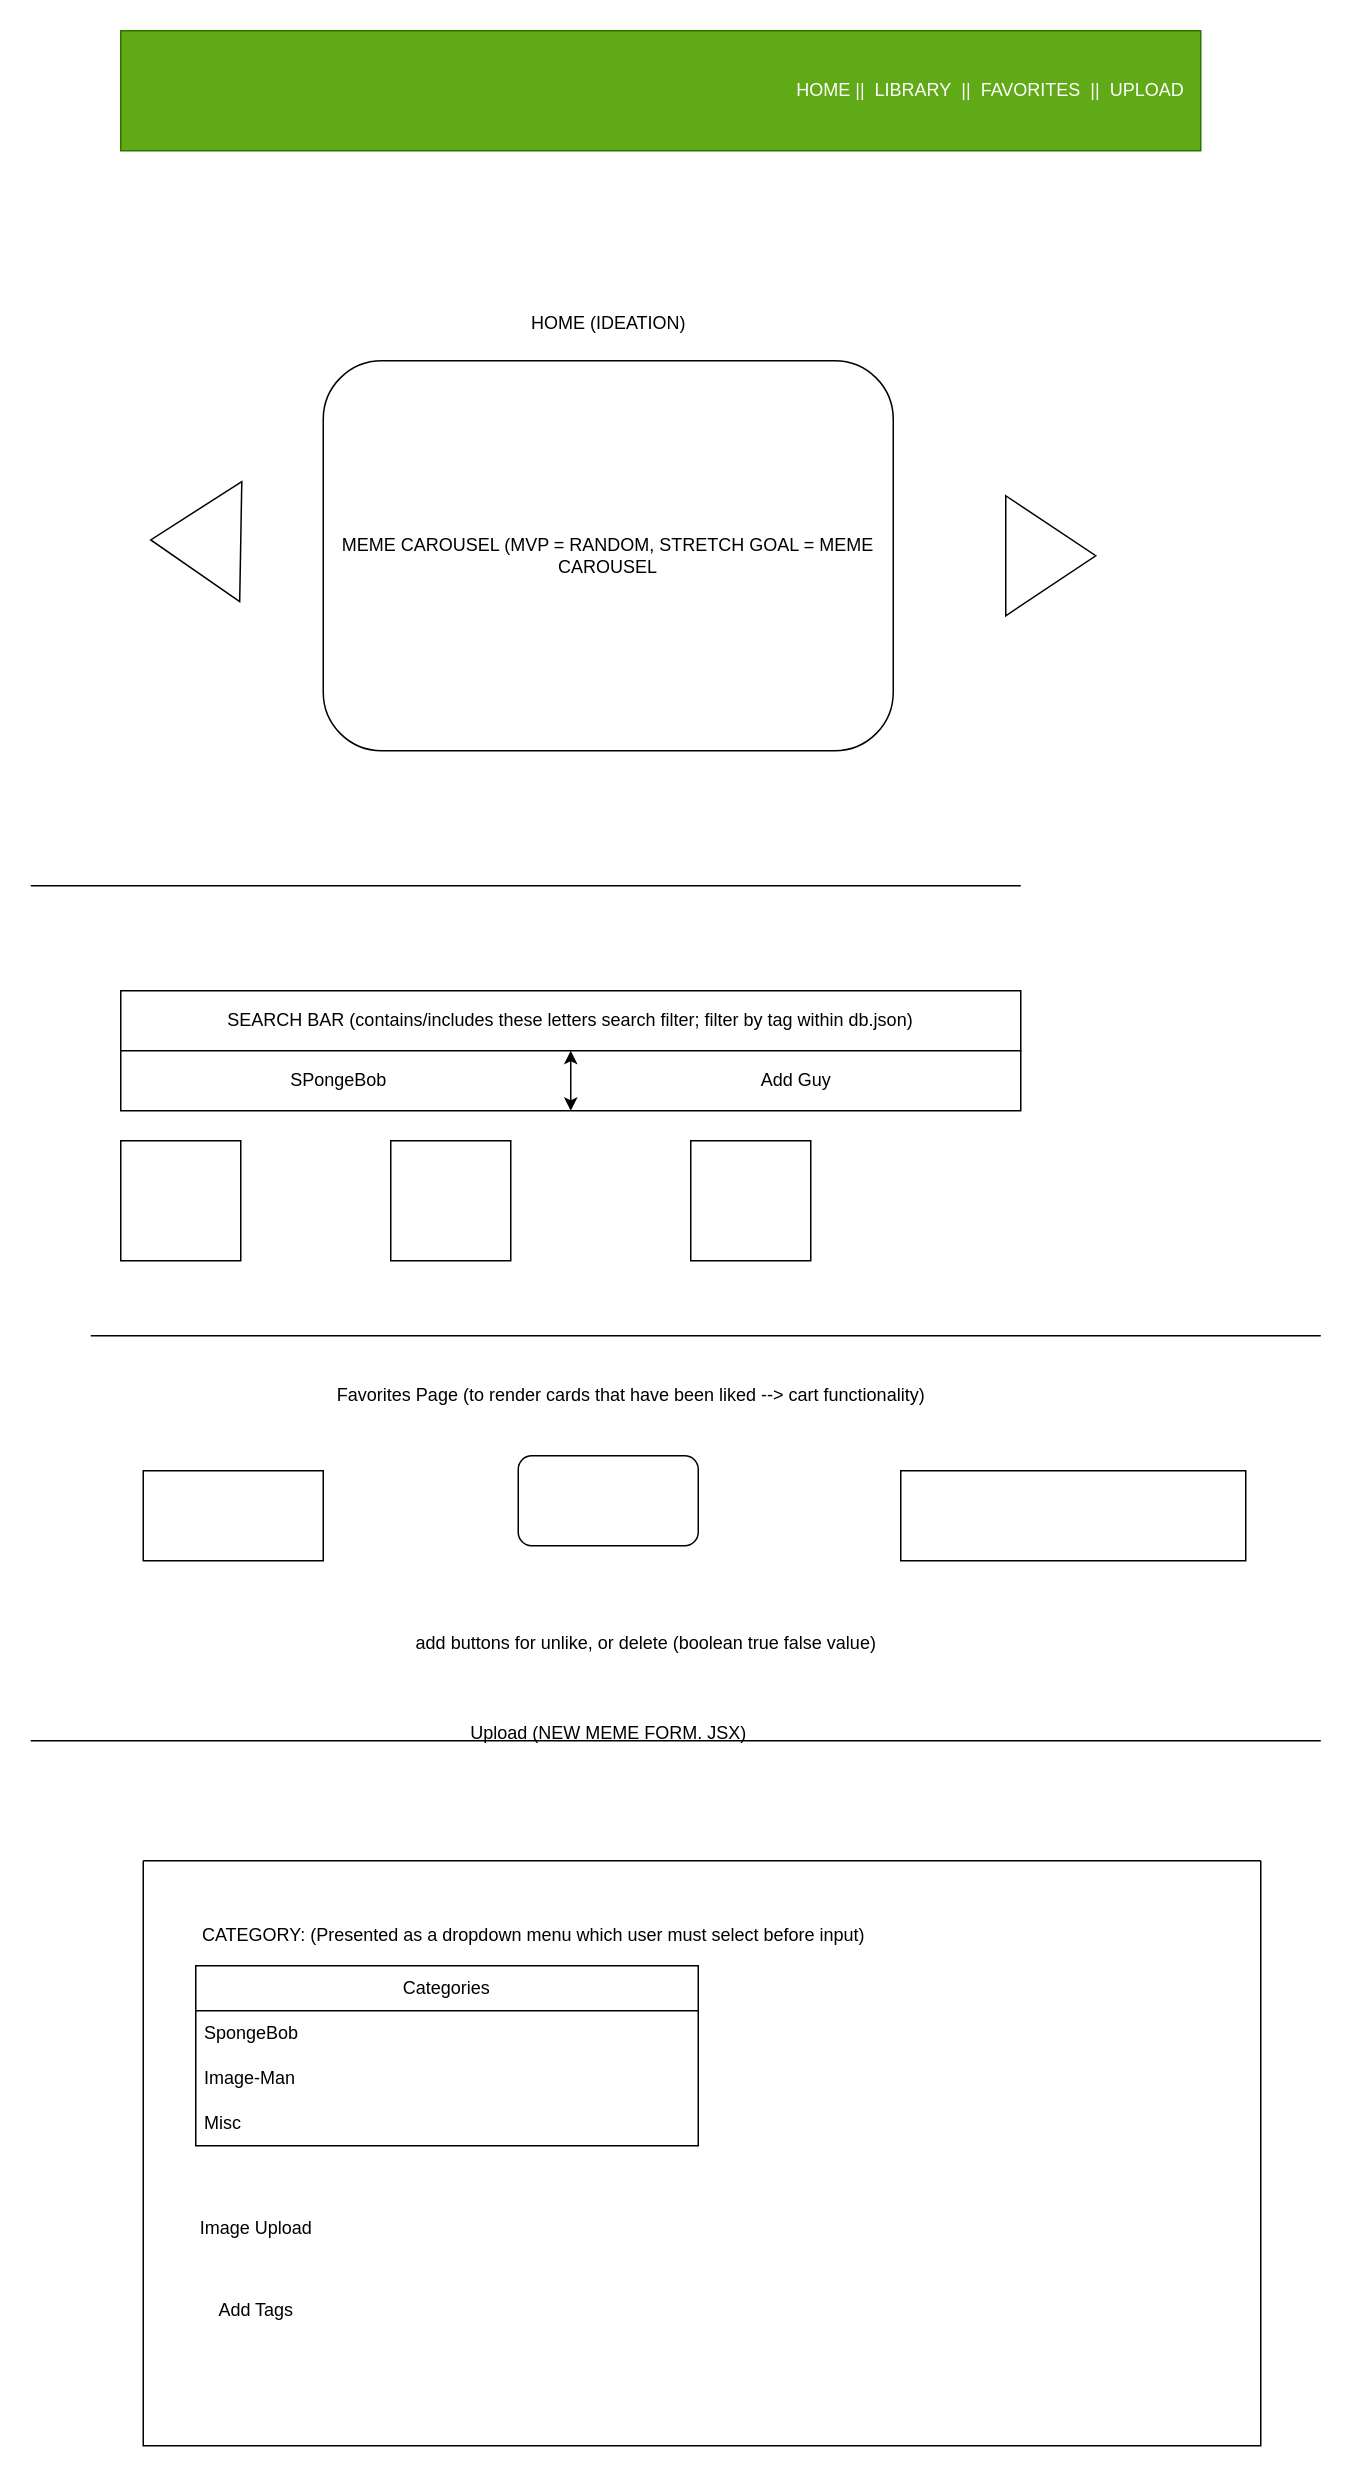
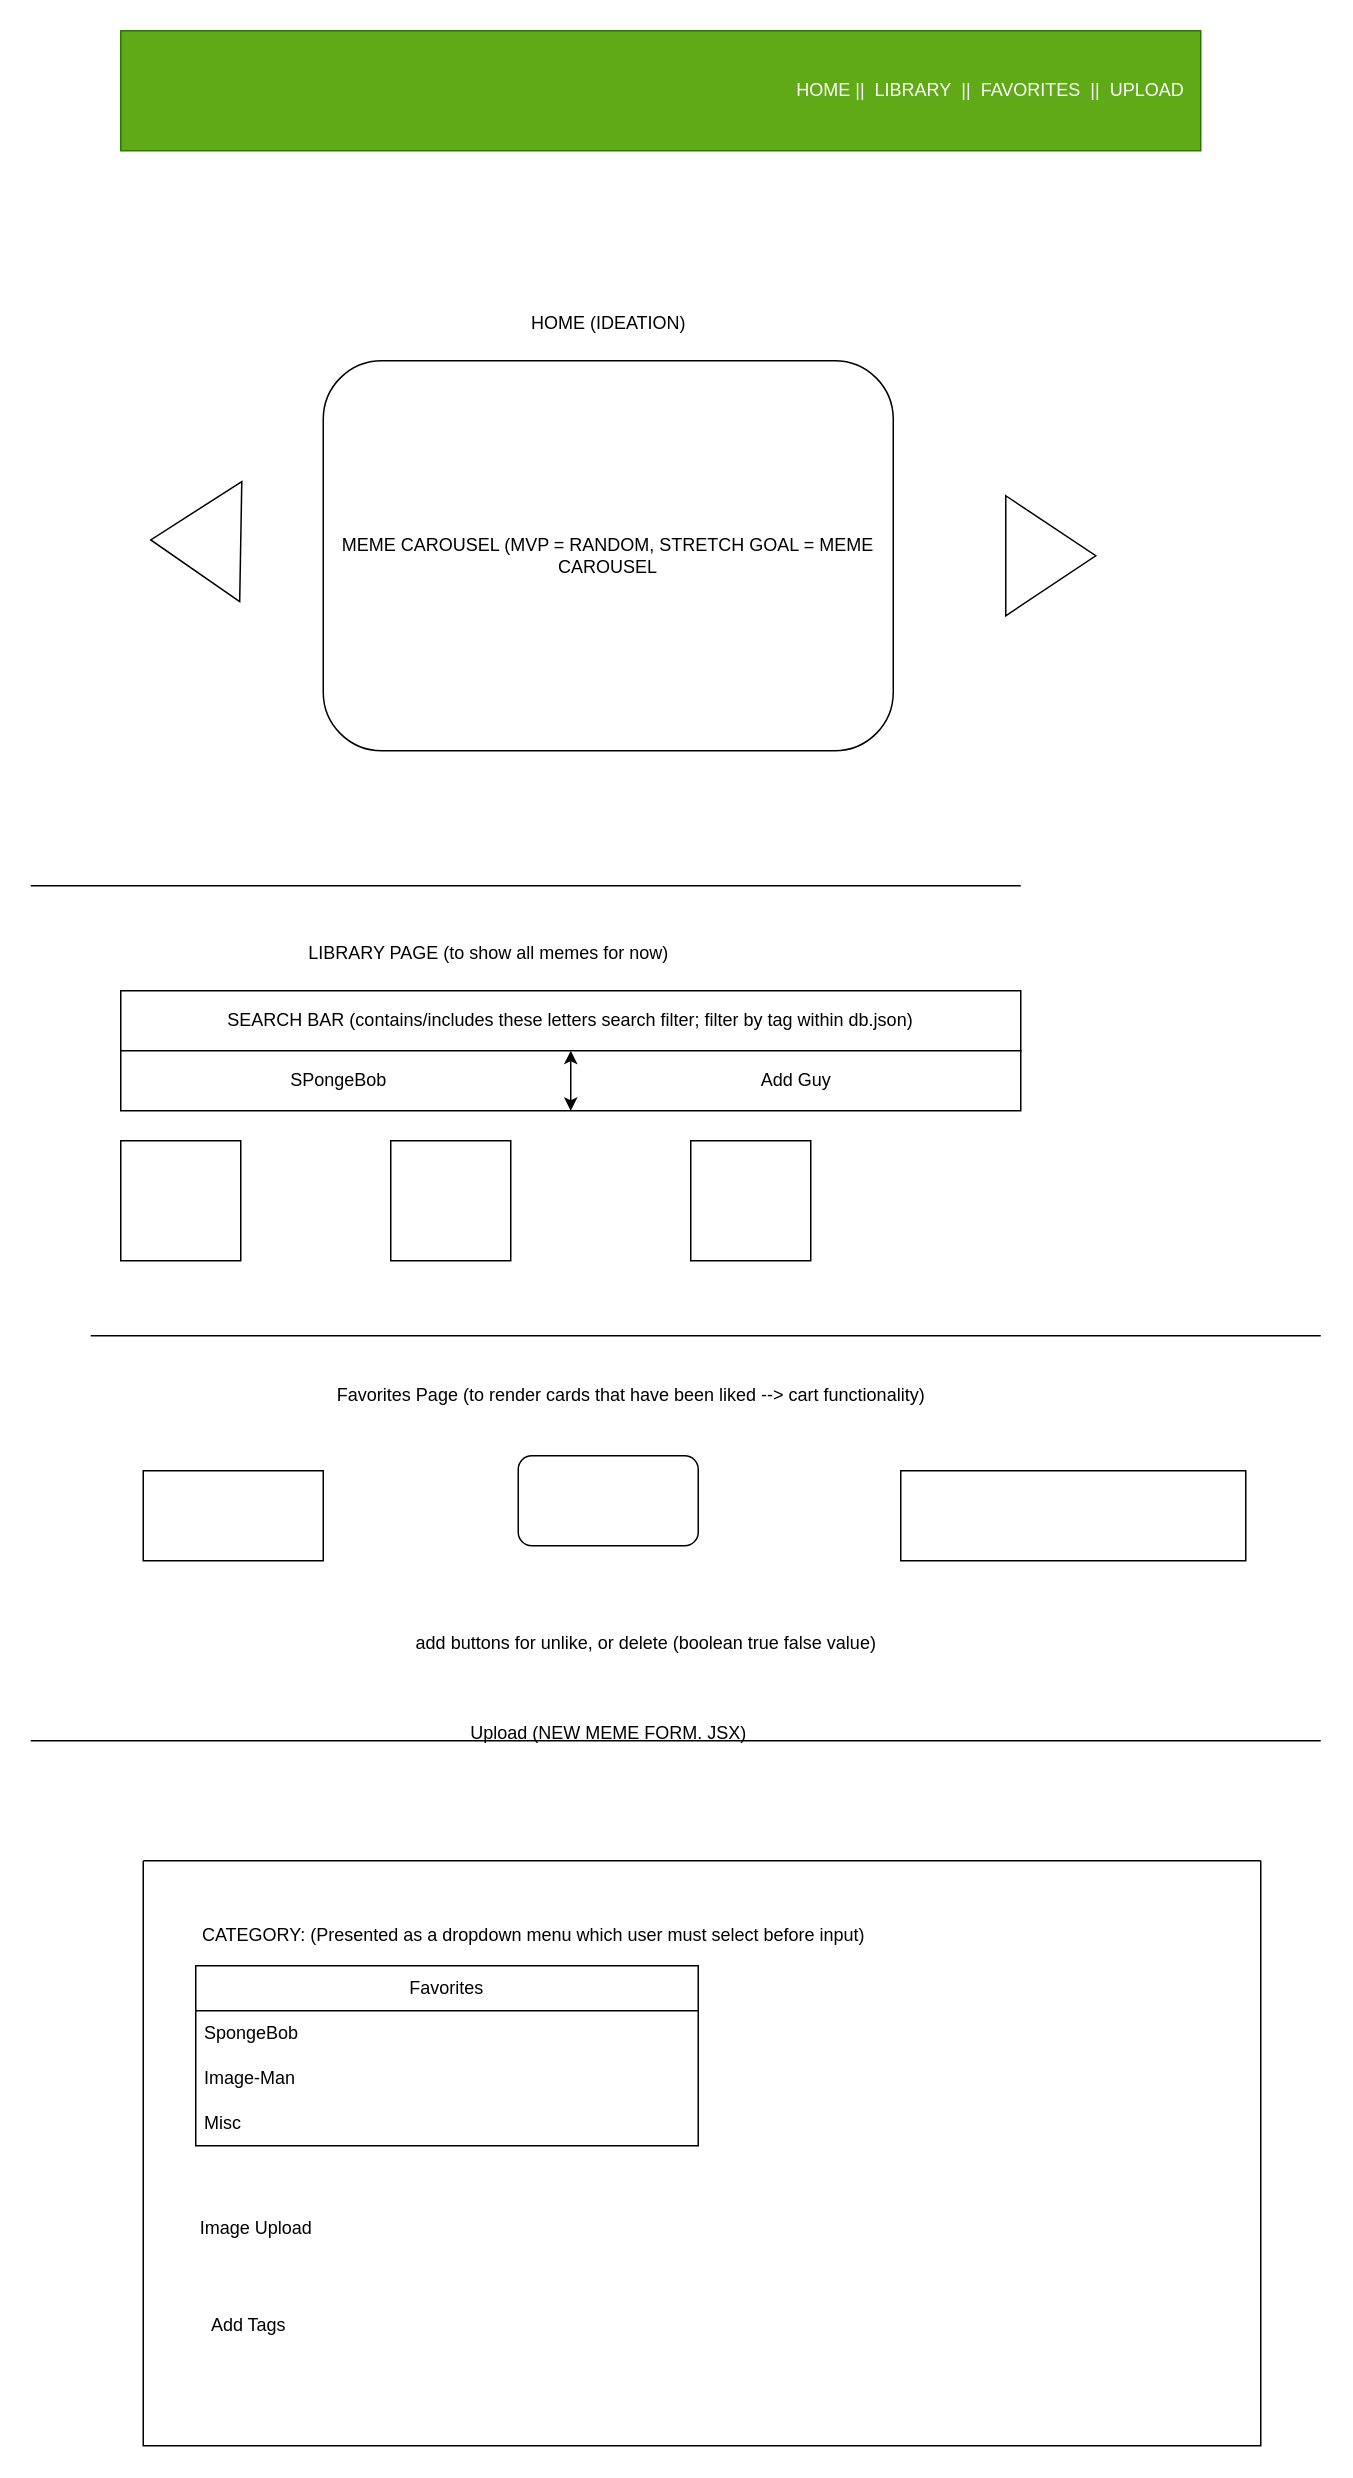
node "LIBRARY PAGE (to show all memes for now)": added
node "Categories": label "Categories" -> "Favorites"
node "Add Tags": moved (256, 2311) -> (248, 2326)
